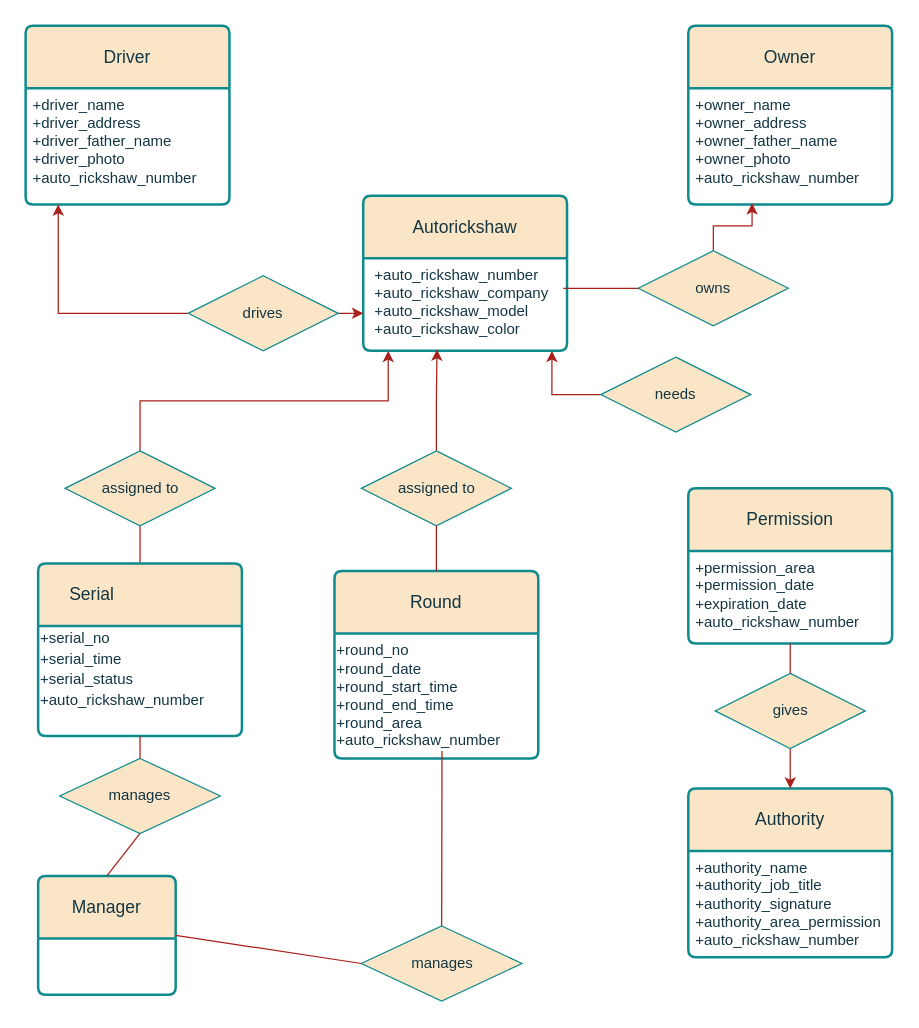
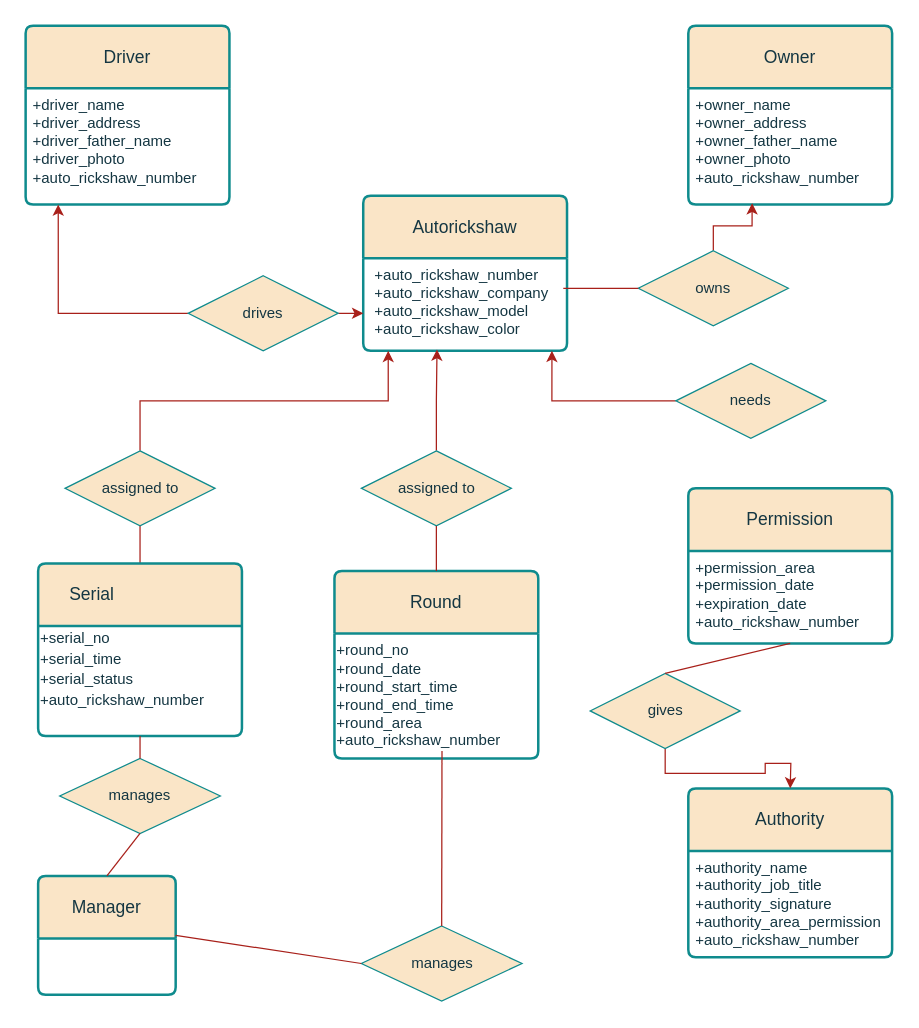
node "needs": moved (676, 394) -> (751, 401)
node "gives": moved (790, 711) -> (665, 711)
